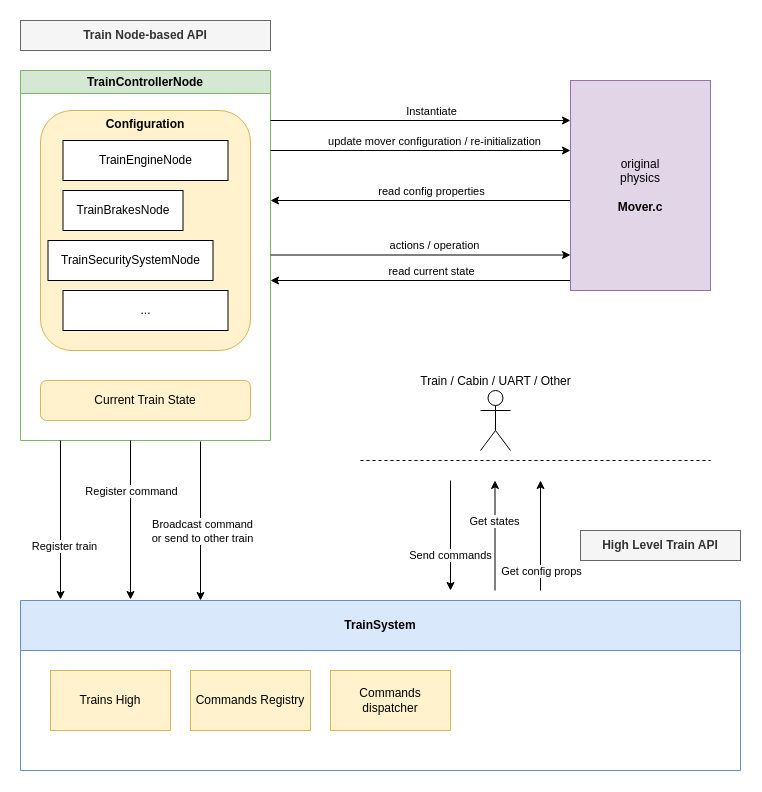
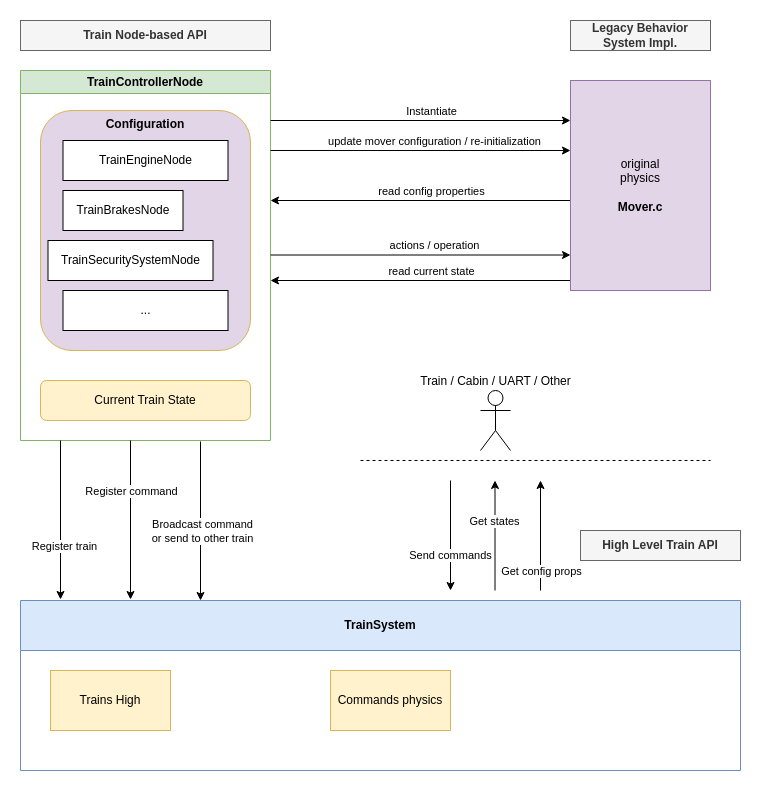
node "Legacy Behavior System Impl.": added
node "Configuration": fillcolor #fff2cc -> #e1d5e7
node "Commands Registry": removed
node "Commands dispatcher": label "Commands dispatcher" -> "Commands physics"
